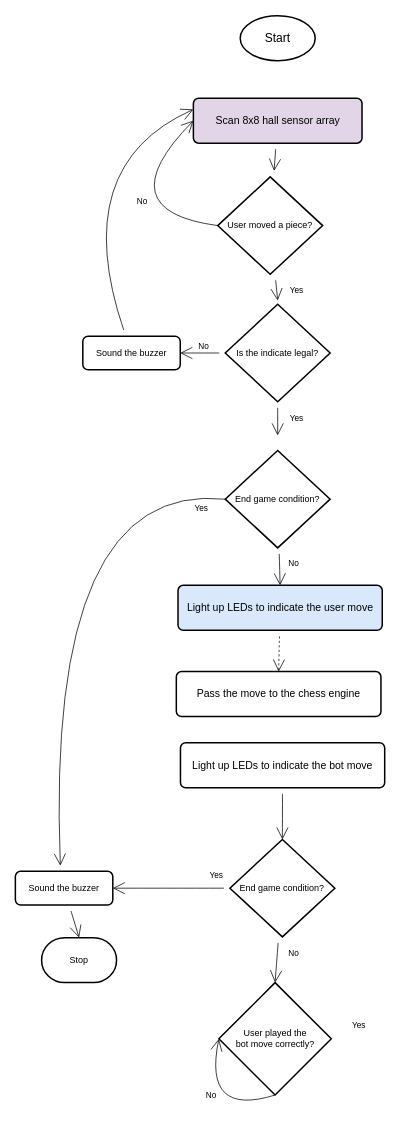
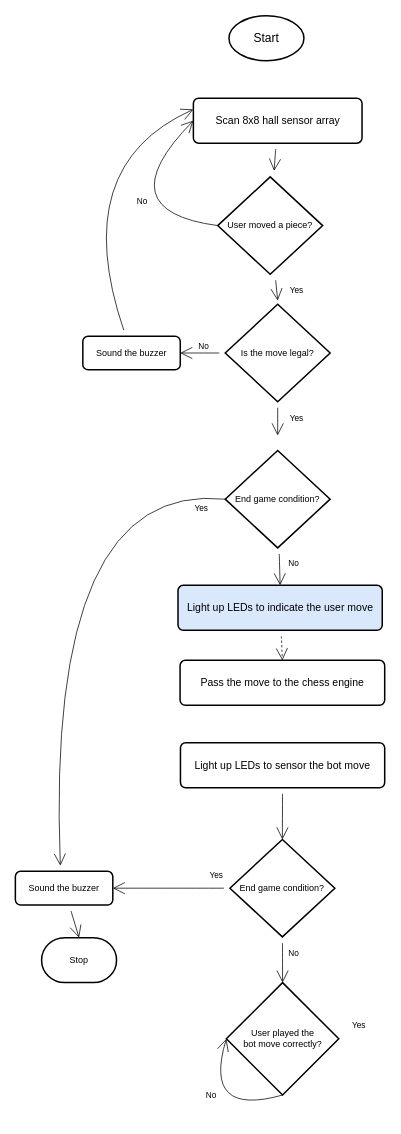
node "Start": moved (278, 38) -> (267, 38)
node "Scan 8x8 hall sensor array": fillcolor #e1d5e7 -> #ffffff
node "Is the indicate legal?": label "Is the indicate legal?" -> "Is the move legal?"
node "Pass the move to the chess engine": moved (279, 694) -> (283, 683)
node "Light up LEDs to indicate the bot move": label "Light up LEDs to indicate the bot move" -> "Light up LEDs to sensor the bot move"
node "User played the bot move correctly?": moved (275, 1039) -> (283, 1039)
